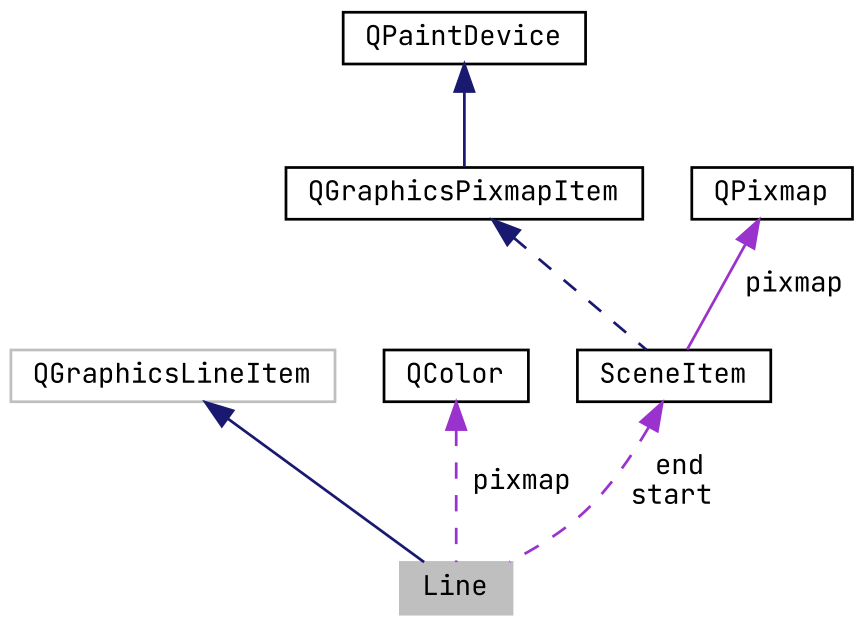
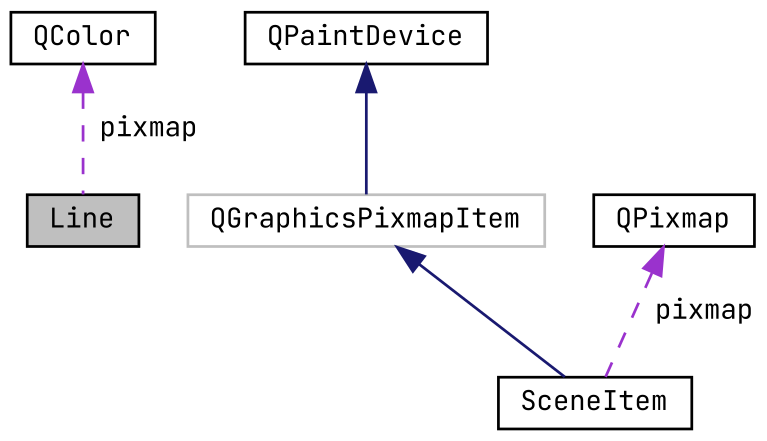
node "QGraphicsPixmapItem": color black -> grey75
edge "SceneItem" -> "QGraphicsPixmapItem": style dashed -> solid
edge "SceneItem" -> "QPixmap": style solid -> dashed
node "QGraphicsLineItem": removed
edge "Line" -> "SceneItem": removed, label "end start"
node "Line": color grey75 -> black
